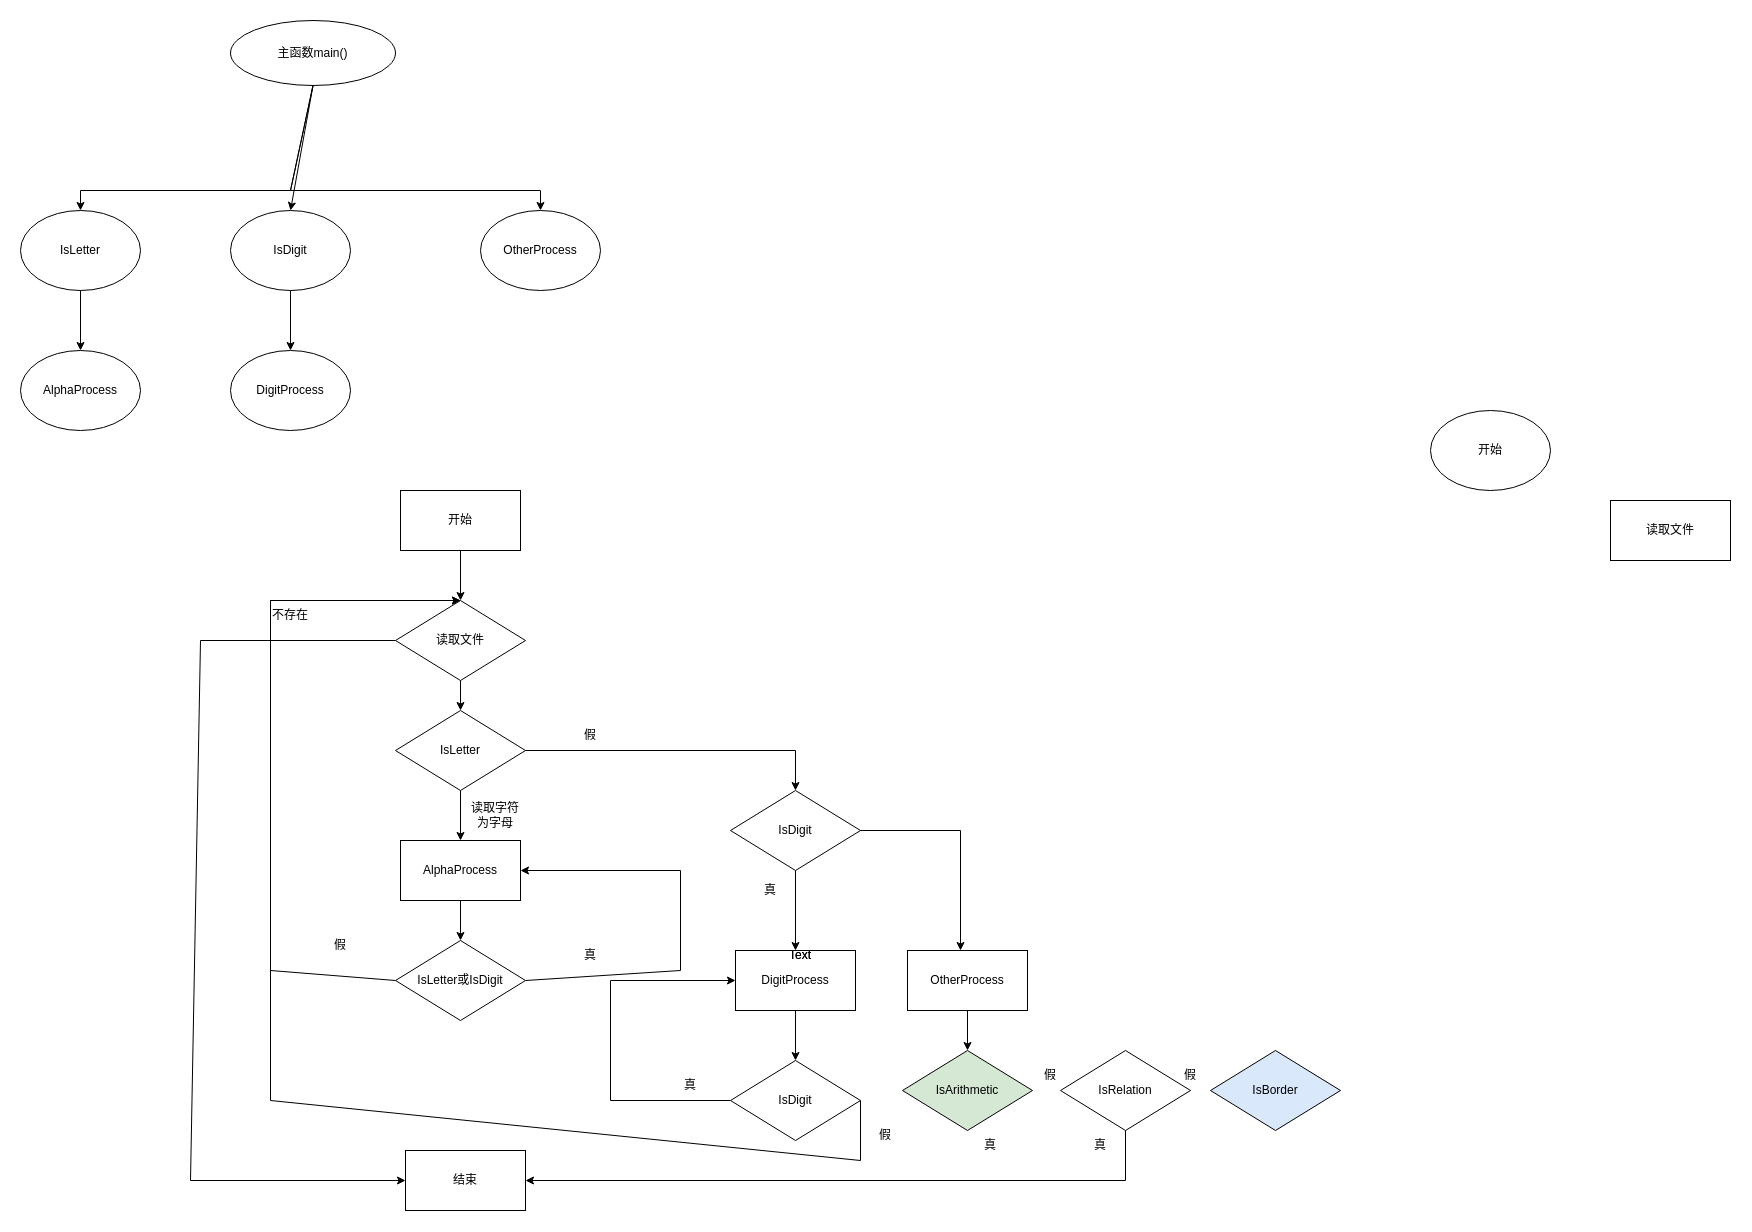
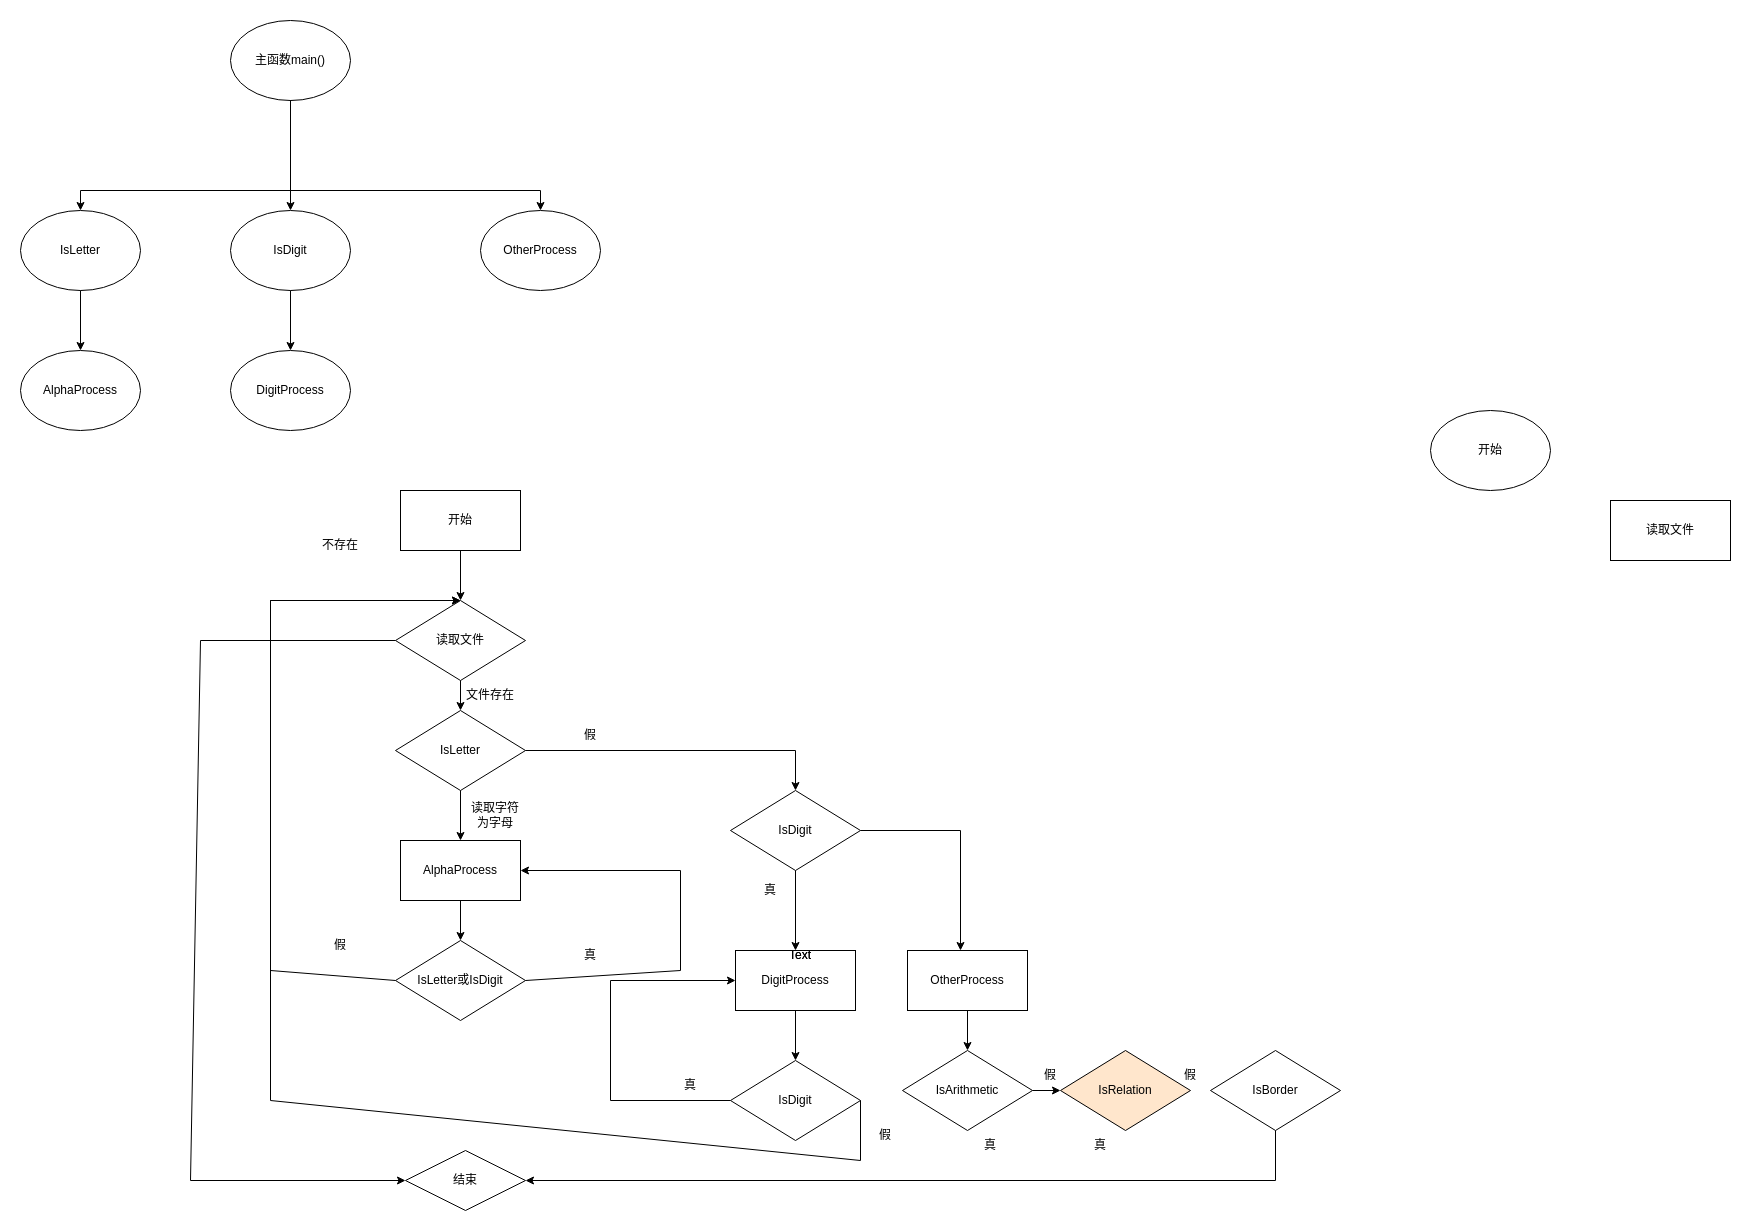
node "主函数main()": size 165x65 -> 120x80
node "不存在": moved (291, 616) -> (341, 546)
node "文件存在": added
node "IsArithmetic": fillcolor #d5e8d4 -> #ffffff
edge "IsArithmetic" -> "IsRelation": added
node "IsRelation": fillcolor #ffffff -> #ffe6cc
node "IsBorder": fillcolor #dae8fc -> #ffffff
edge "IsRelation" -> "结束": removed
node "结束": shape rectangle -> diamond
edge "IsBorder" -> "结束": added
